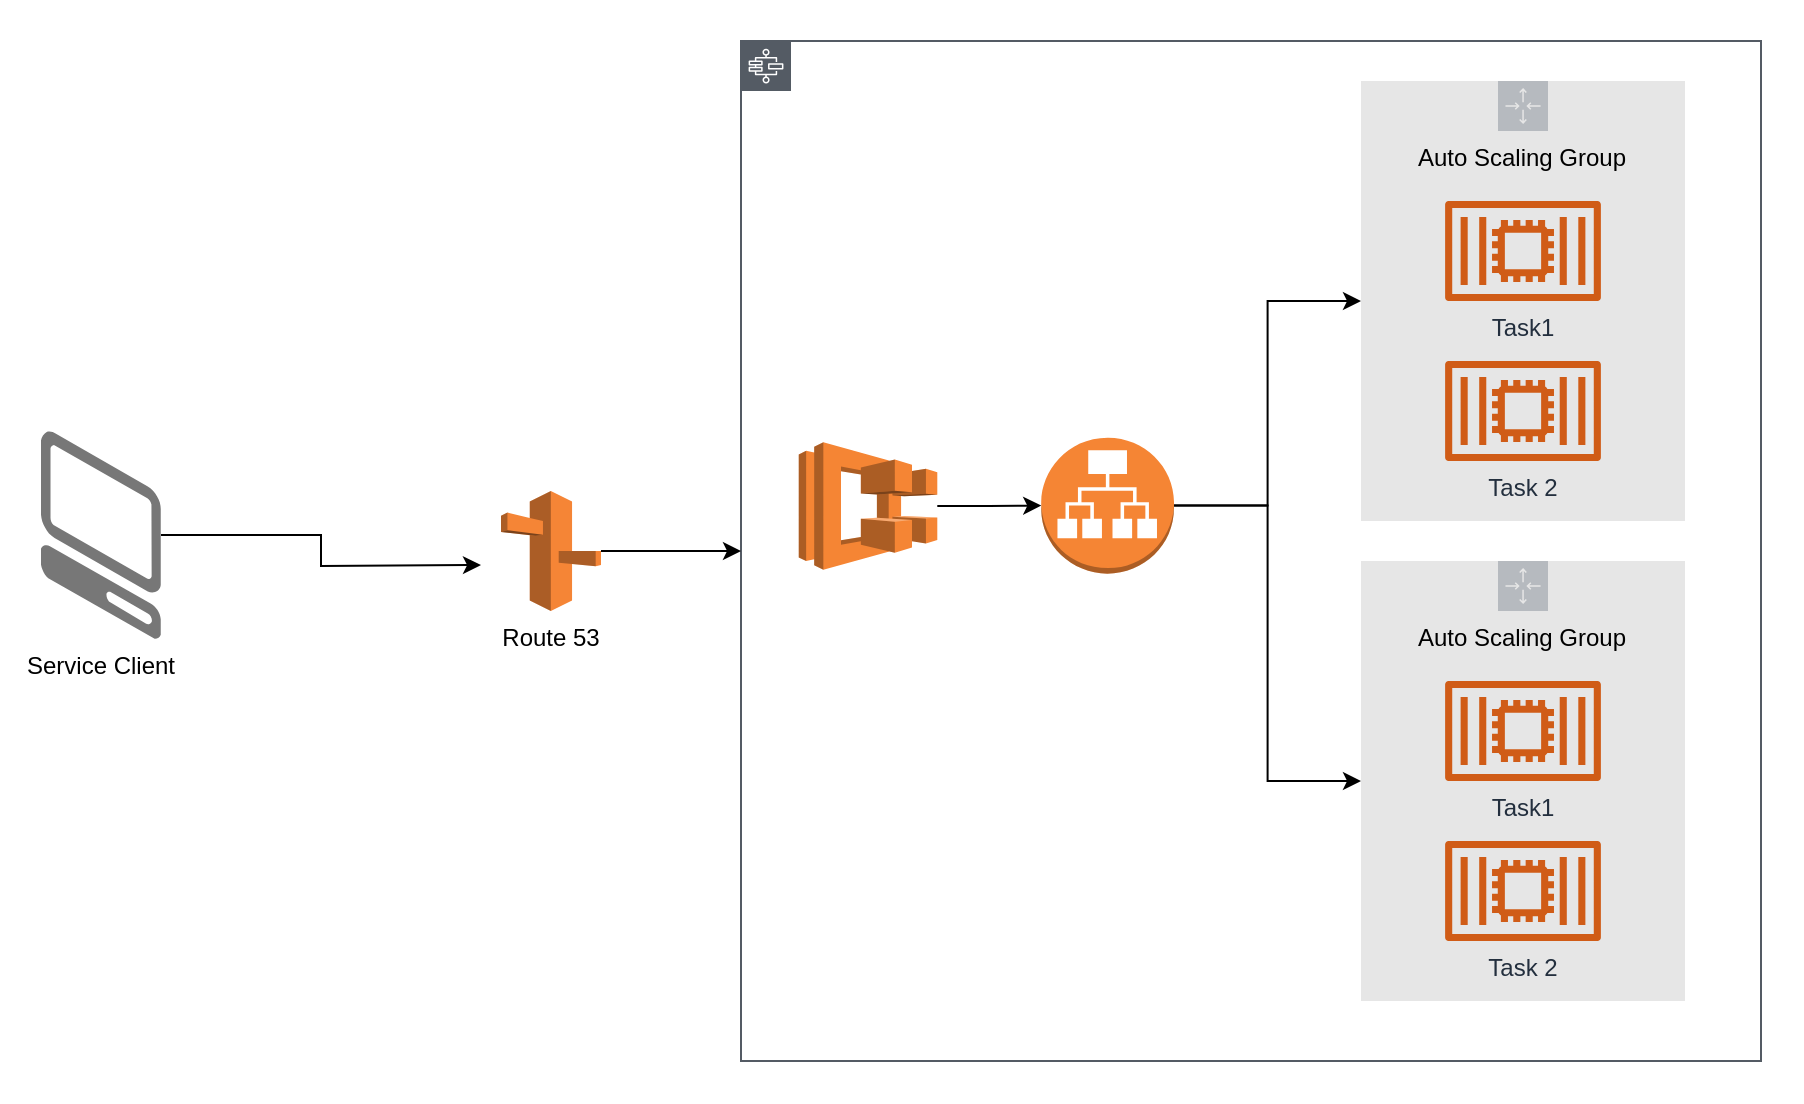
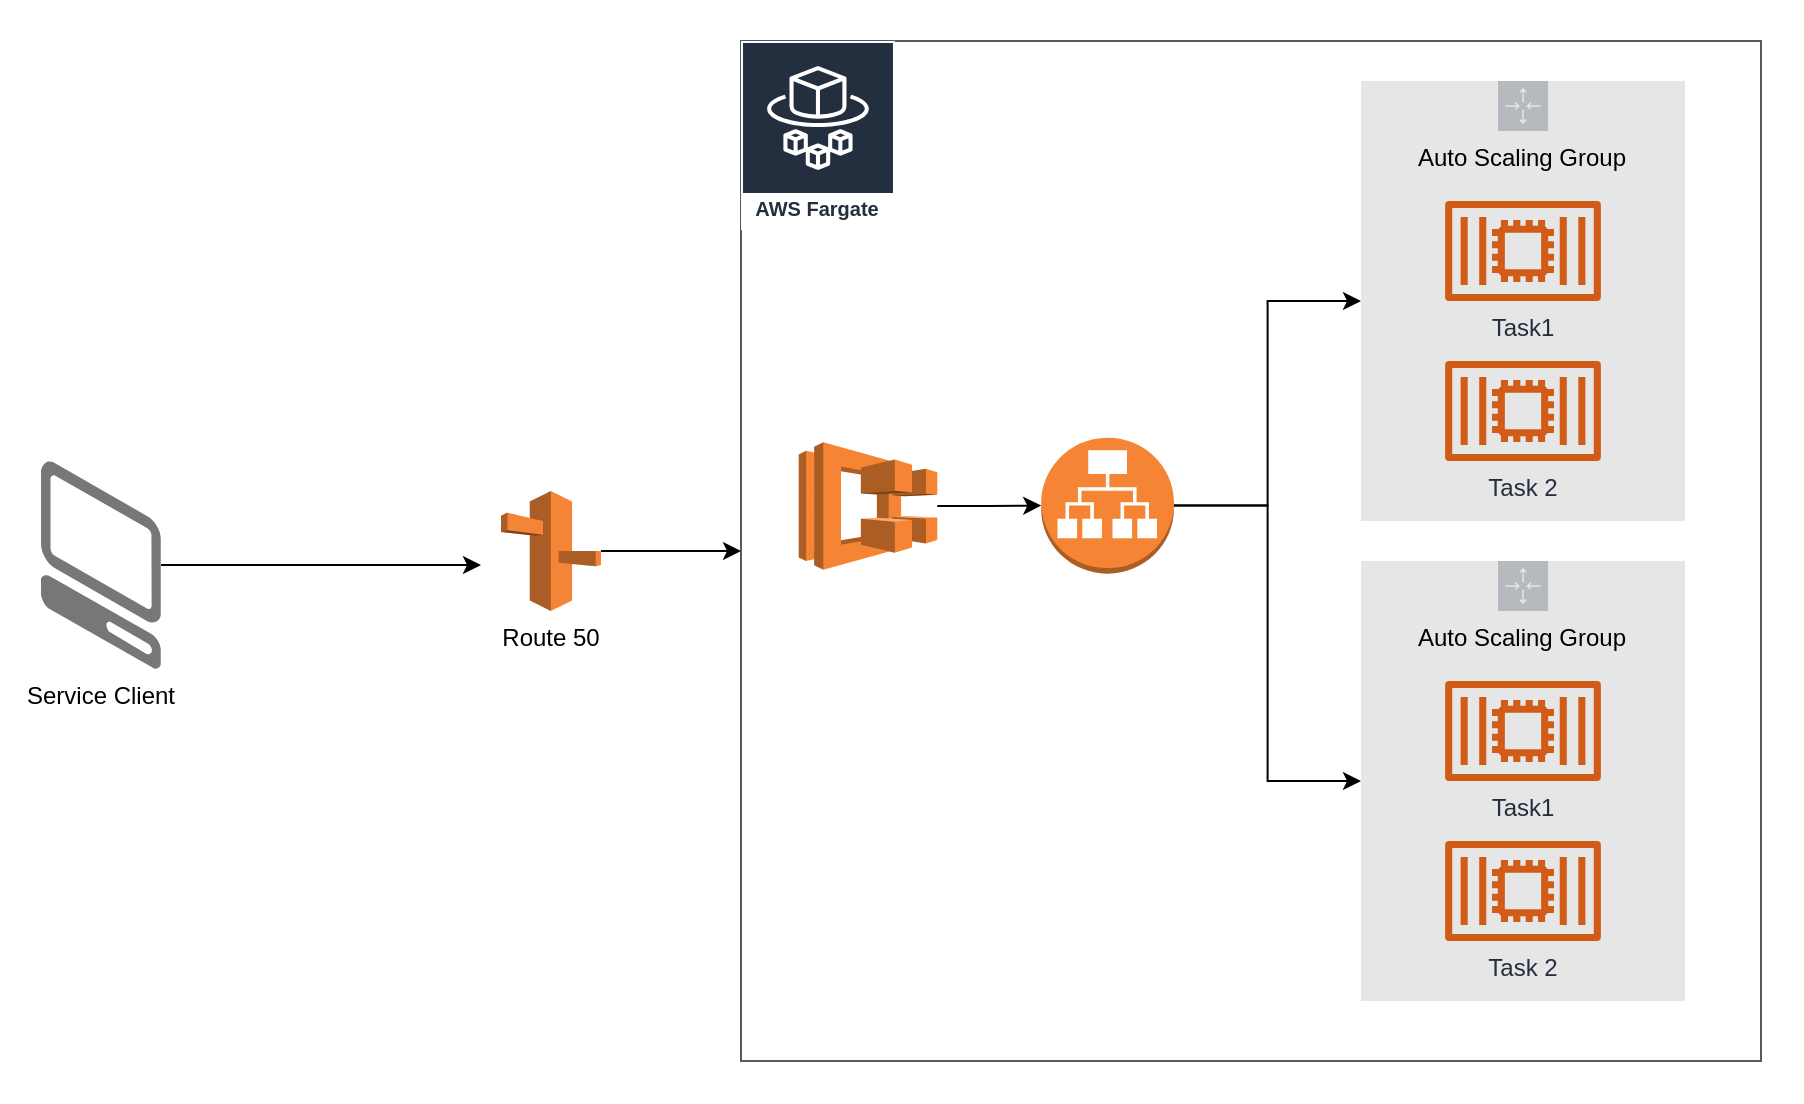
node "AWS Fargate": added
node "Service Client": moved (101, 535) -> (101, 565)
node "Route 53": label "Route 53" -> "Route 50"
